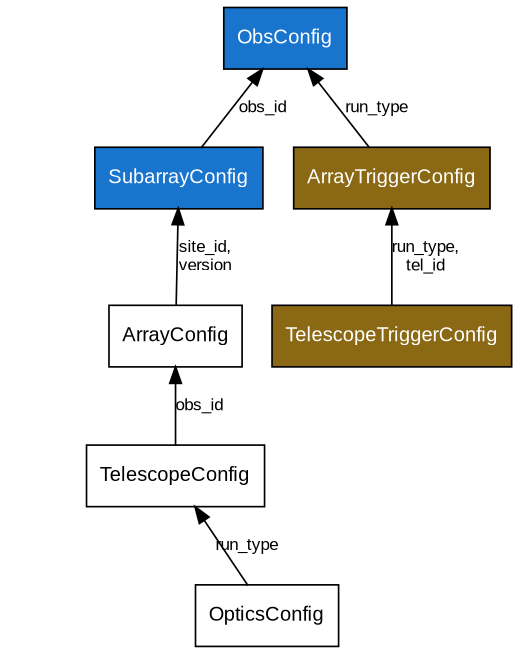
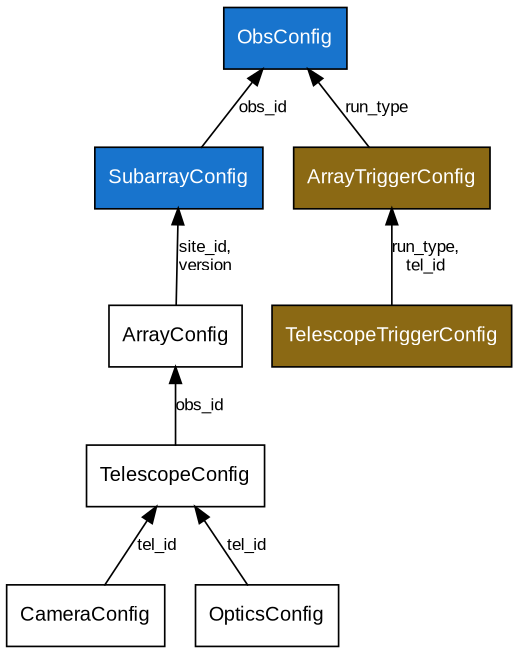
edge "OpticsConfig" -> "TelescopeConfig": label "run_type" -> "tel_id"
node "CameraConfig": added
